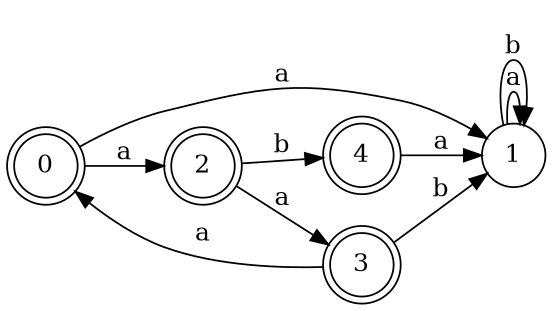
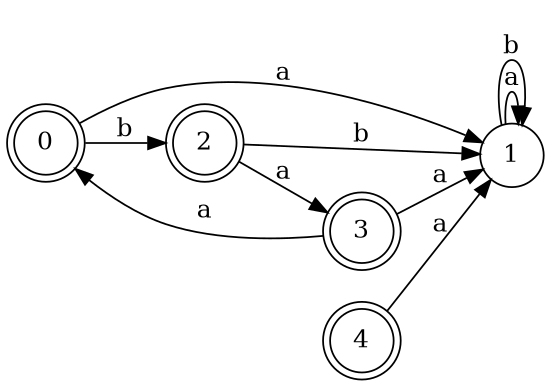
edge "0" -> "2": label "a" -> "b"
edge "2" -> "4": now "2" -> "1"
edge "3" -> "1": label "b" -> "a"
